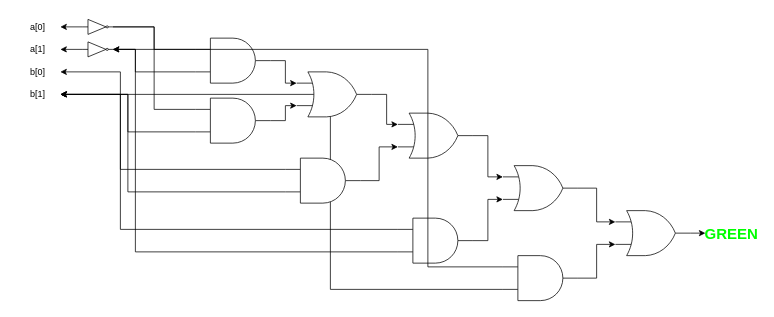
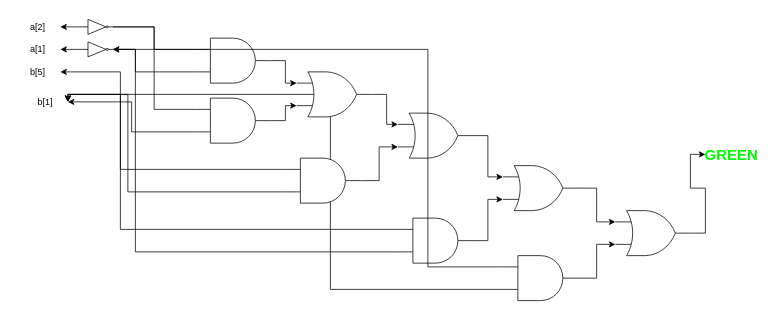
node "a[0]": label "a[0]" -> "a[2]"
node "b[0]": label "b[0]" -> "b[5]"
node "b[1]": moved (38, 94) -> (45, 102)
node "GREEN": moved (732, 233) -> (732, 154)
